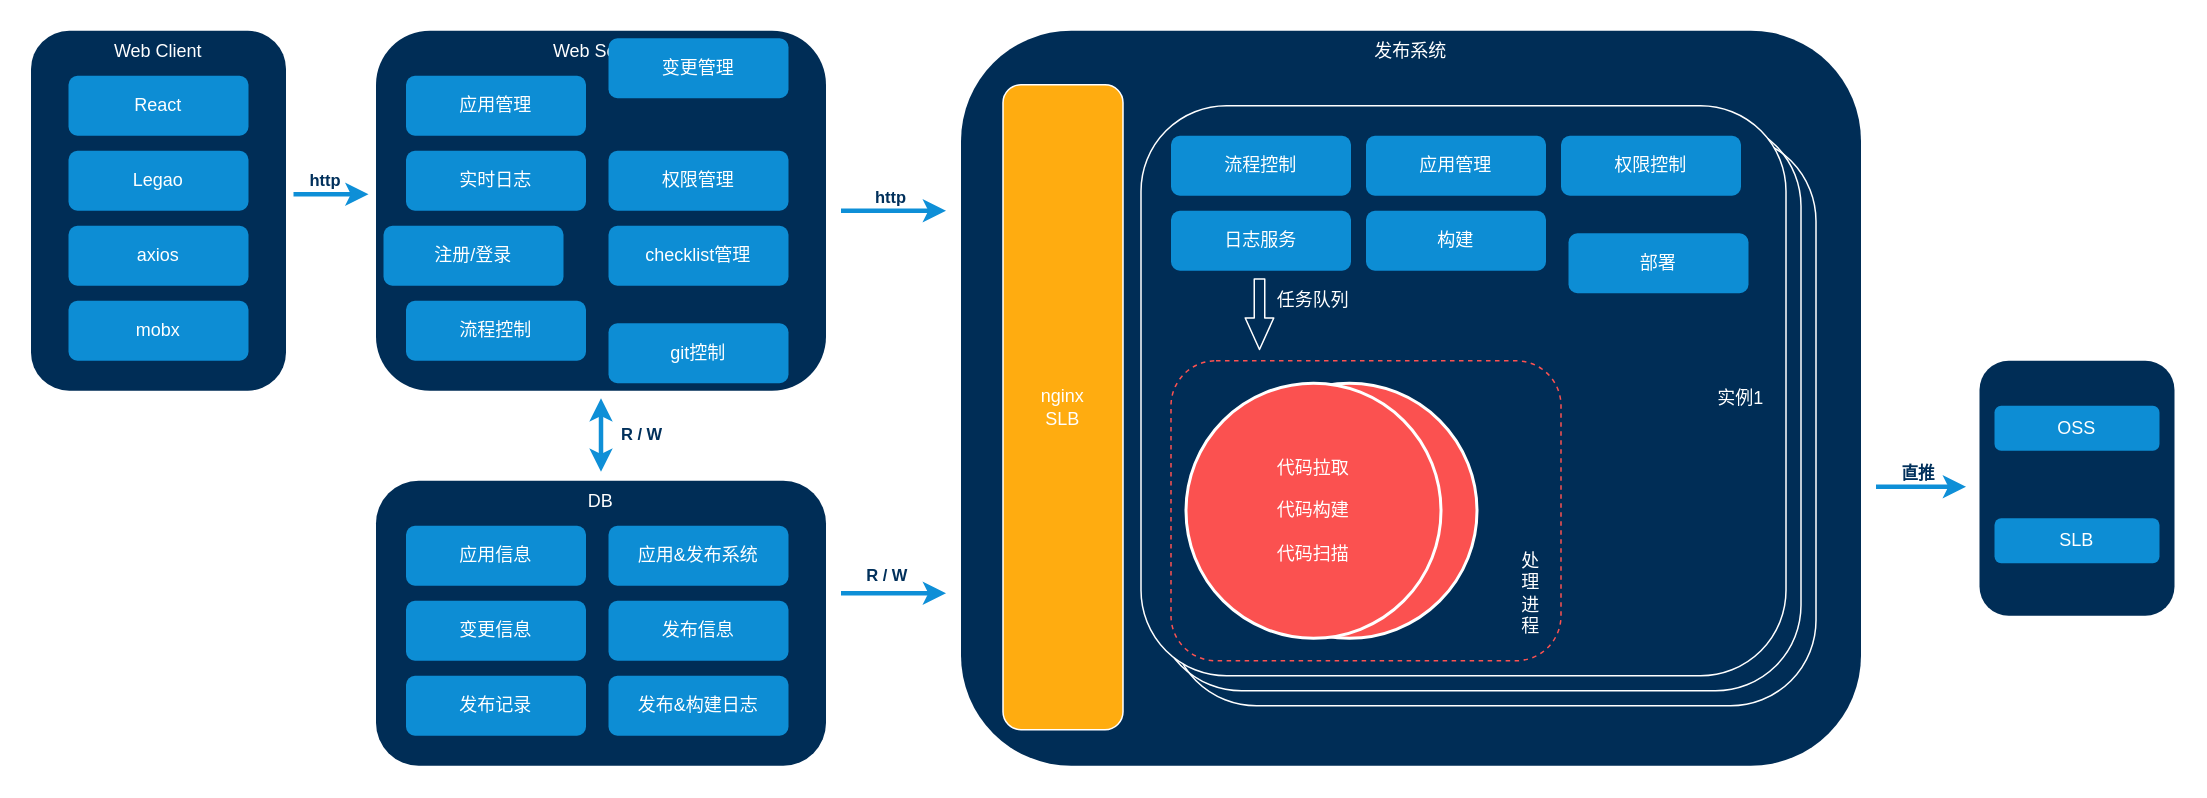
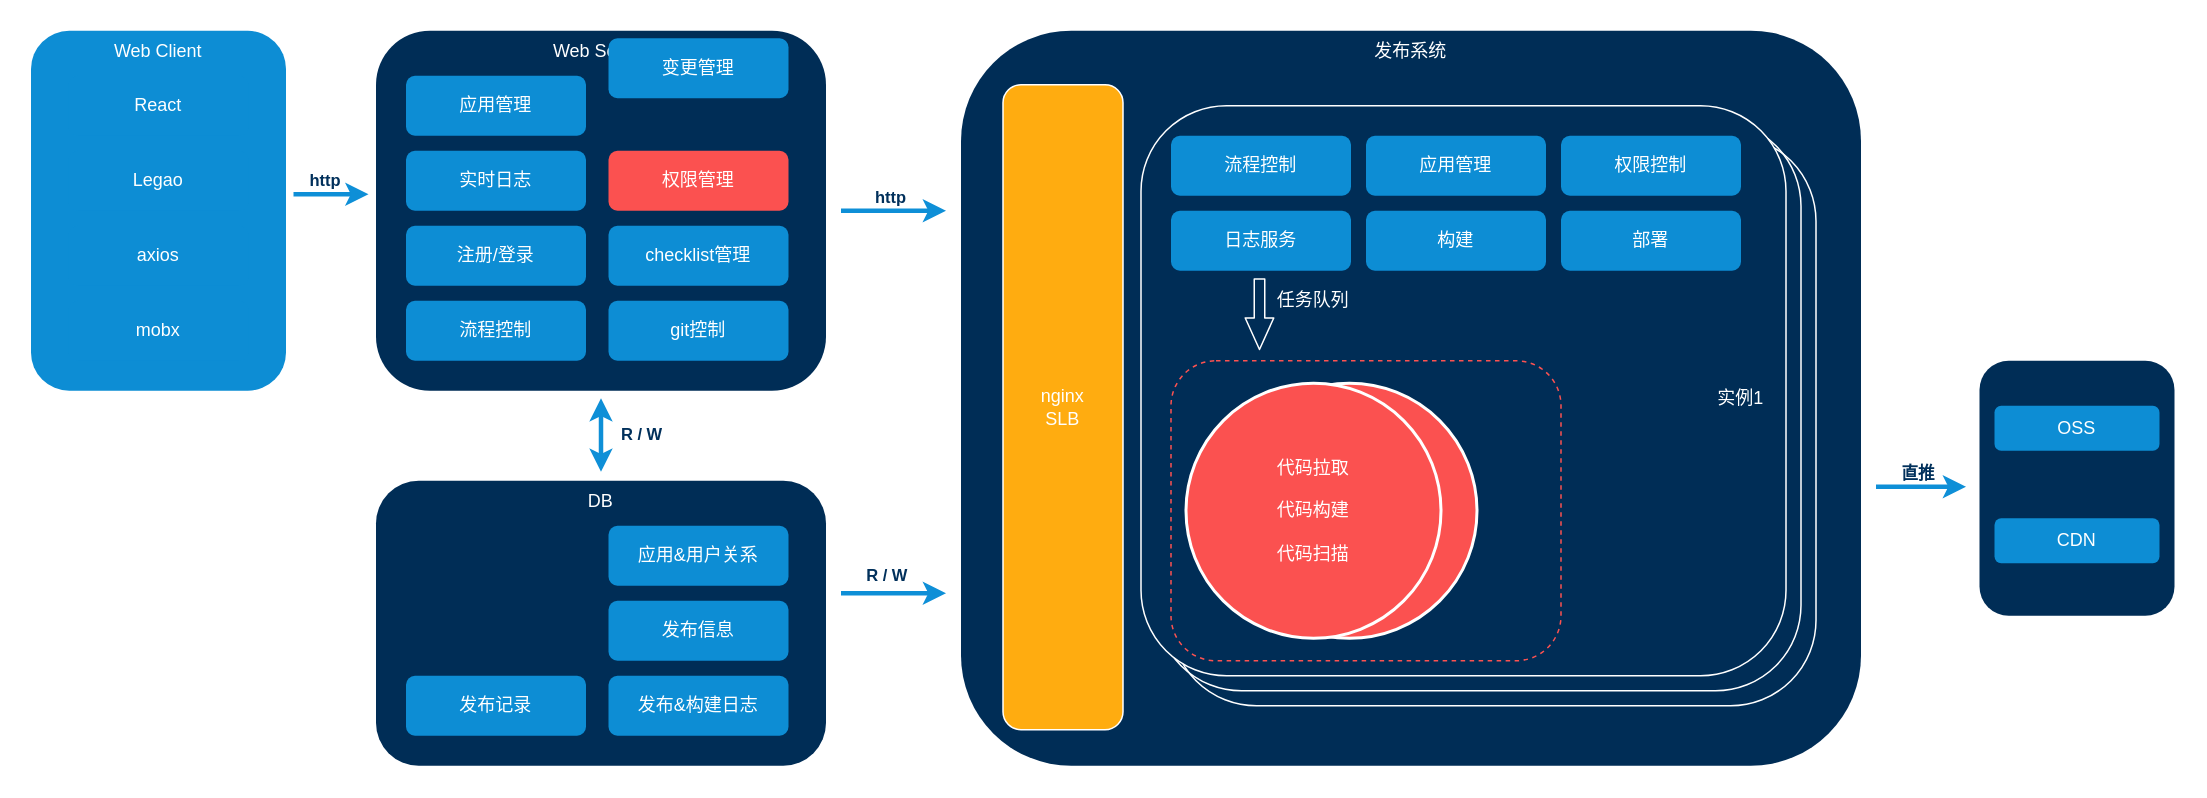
node "Web Client": fillcolor #002d56 -> #0d8dd4
node "权限管理": fillcolor #0d8dd4 -> #fb5150
node "注册/登录": moved (473, 256) -> (496, 256)
node "部署": moved (1658, 263) -> (1651, 241)
node "git控制": moved (698, 353) -> (698, 331)
node "SLB": label "SLB" -> "CDN"
node "应用信息": removed
node "应用&发布系统": label "应用&发布系统" -> "应用&用户关系"
node "处 理 进 程": removed
node "变更信息": removed
